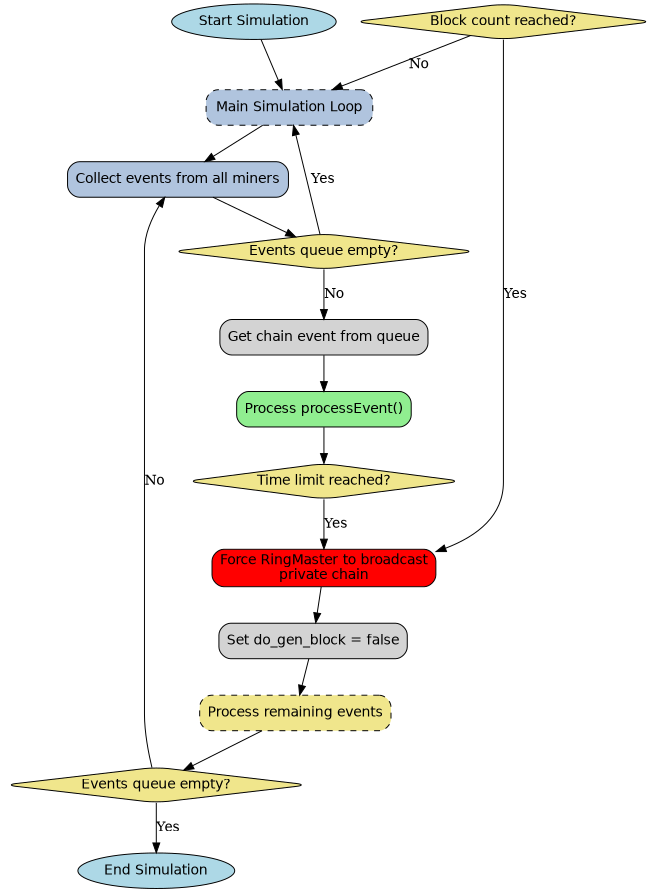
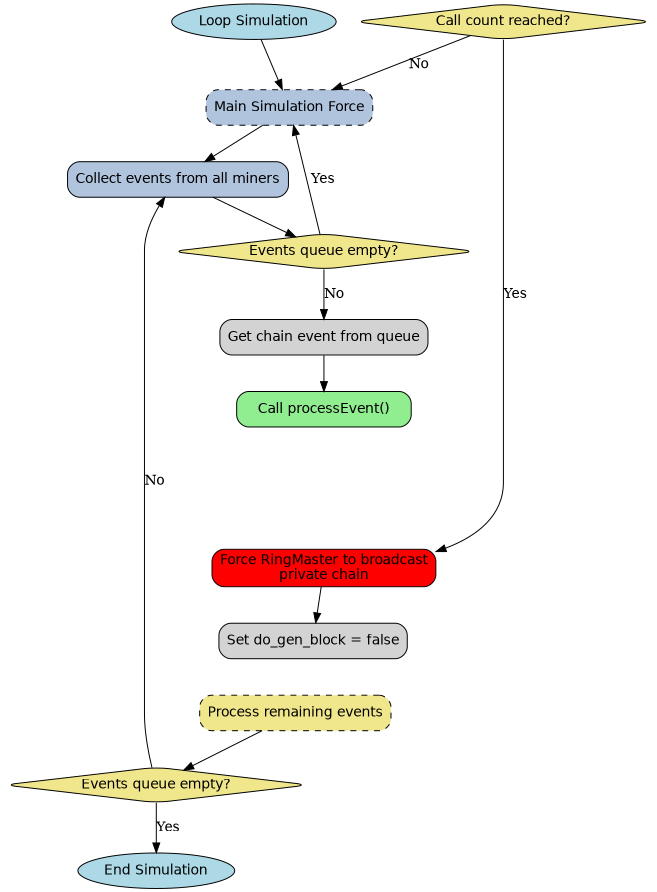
node "Start Simulation": label "Start Simulation" -> "Loop Simulation"
node "Block count reached?": label "Block count reached?" -> "Call count reached?"
node "Main Simulation Loop": label "Main Simulation Loop" -> "Main Simulation Force"
node "Process processEvent()": label "Process processEvent()" -> "Call processEvent()"
node "Time limit reached?": removed
edge "Set do_gen_block = false" -> "Process remaining events": removed
